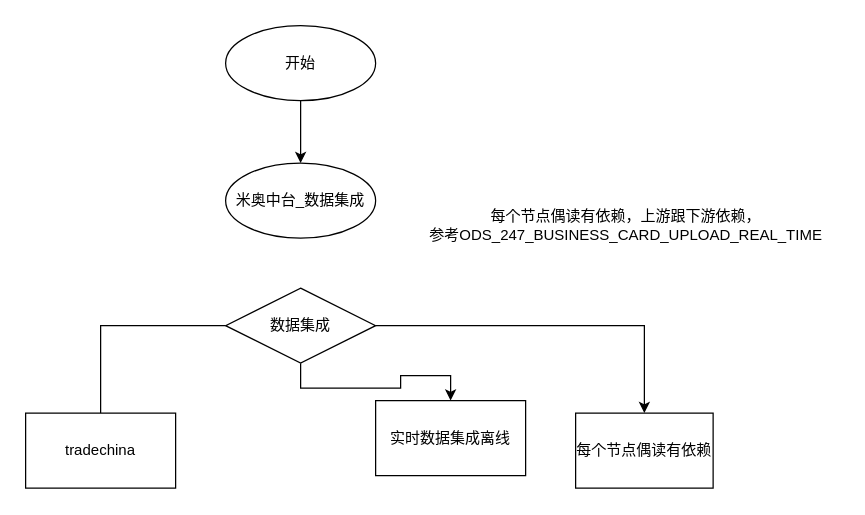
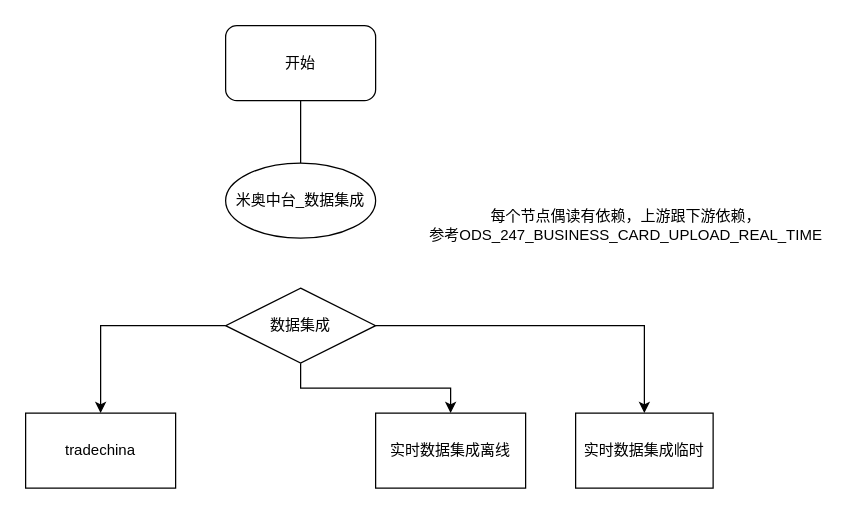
node "开始": shape ellipse -> rounded rectangle
edge "开始" -> "米奥中台_数据集成": arrowhead classic -> none
edge "数据集成" -- "tradechina": arrowhead none -> classic
node "实时数据集成离线": moved (451, 438) -> (451, 451)
node "每个节点偶读有依赖": label "每个节点偶读有依赖" -> "实时数据集成临时"
